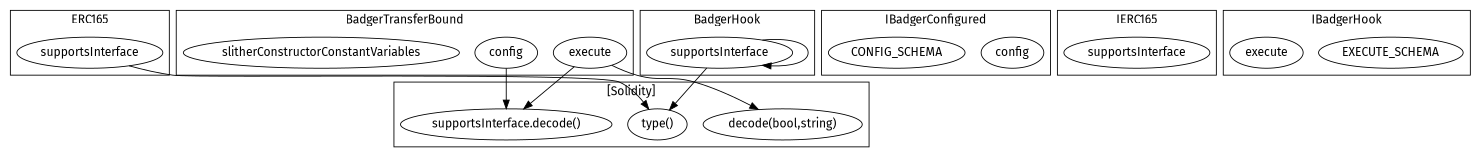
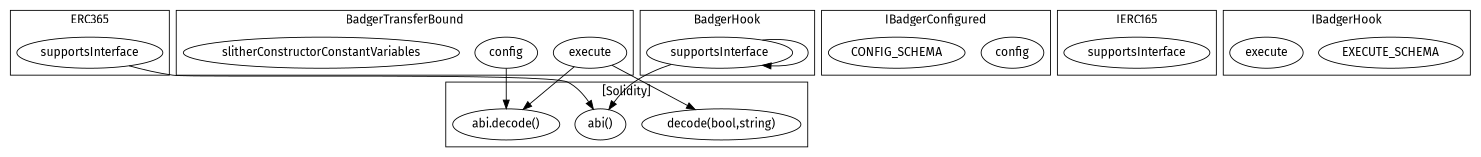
cluster "ERC165": label "ERC165" -> "ERC365"
node "supportsInterface.decode()": label "supportsInterface.decode()" -> "abi.decode()"
node "type()": label "type()" -> "abi()"
